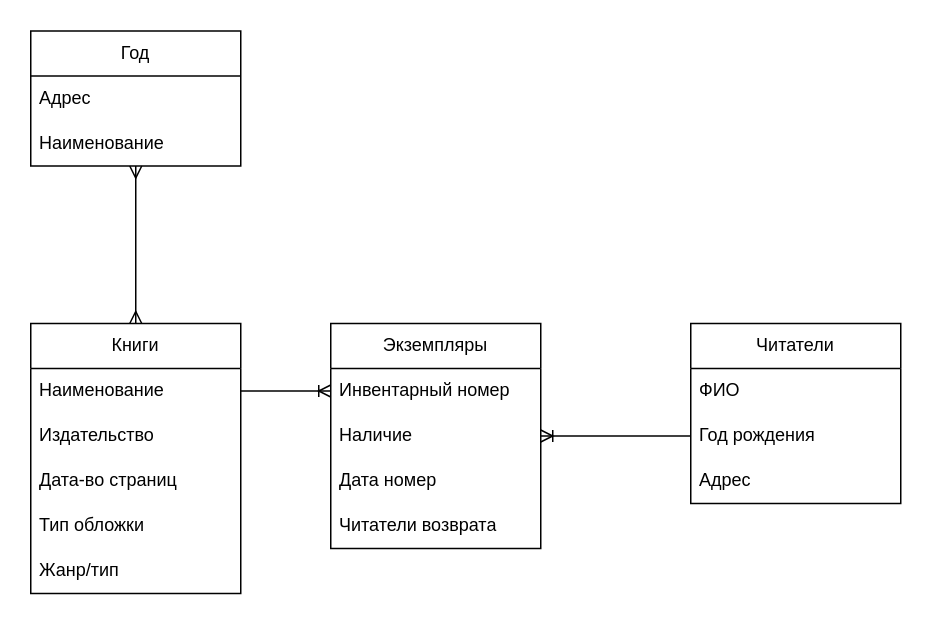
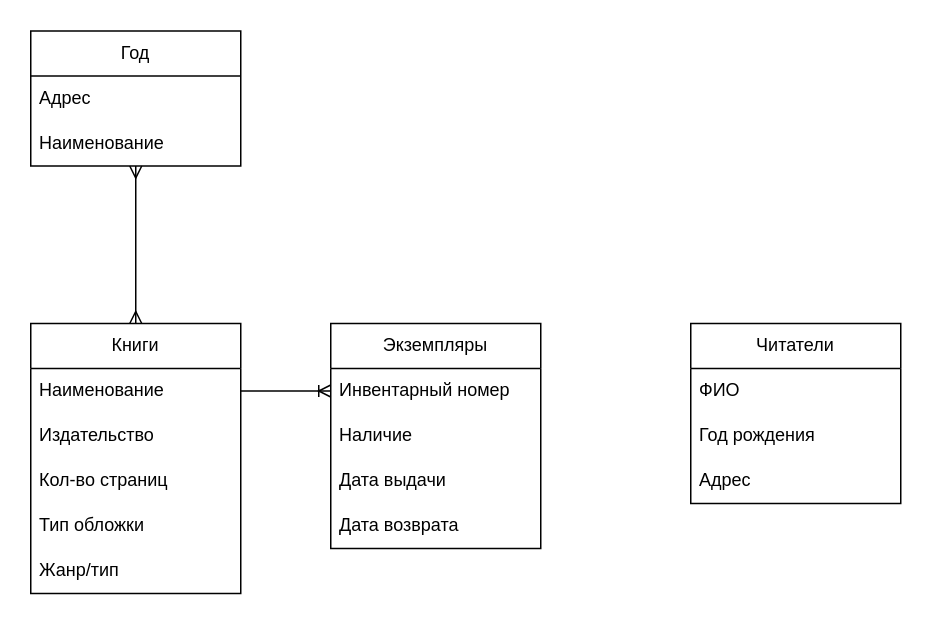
edge "Год рождения" -> "Наличие": removed
node "Дата-во страниц": label "Дата-во страниц" -> "Кол-во страниц"
node "Дата номер": label "Дата номер" -> "Дата выдачи"
node "Читатели возврата": label "Читатели возврата" -> "Дата возврата"
